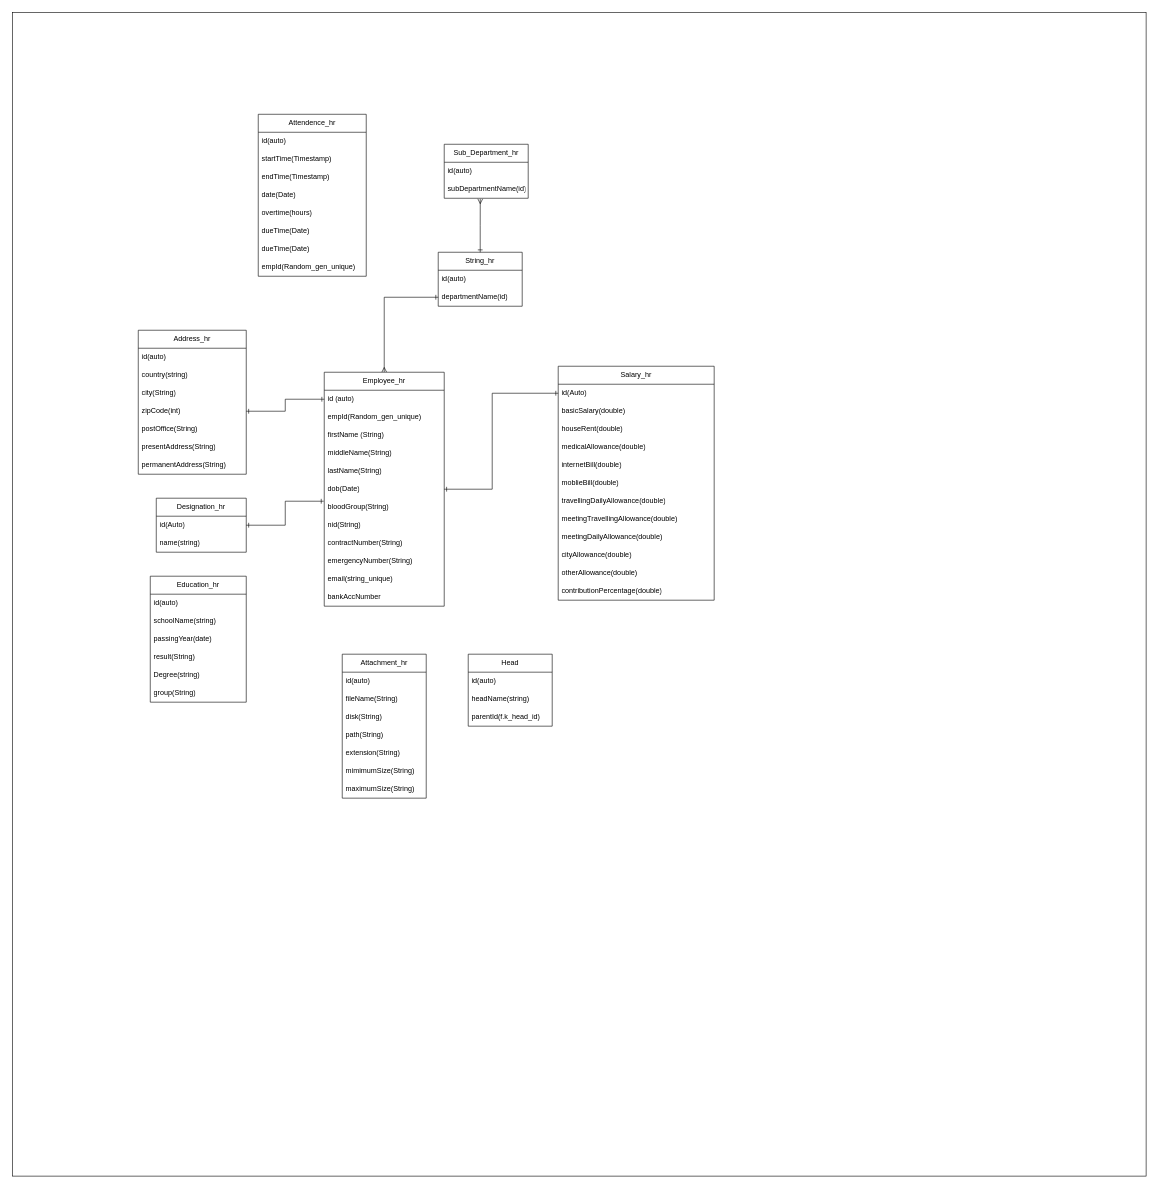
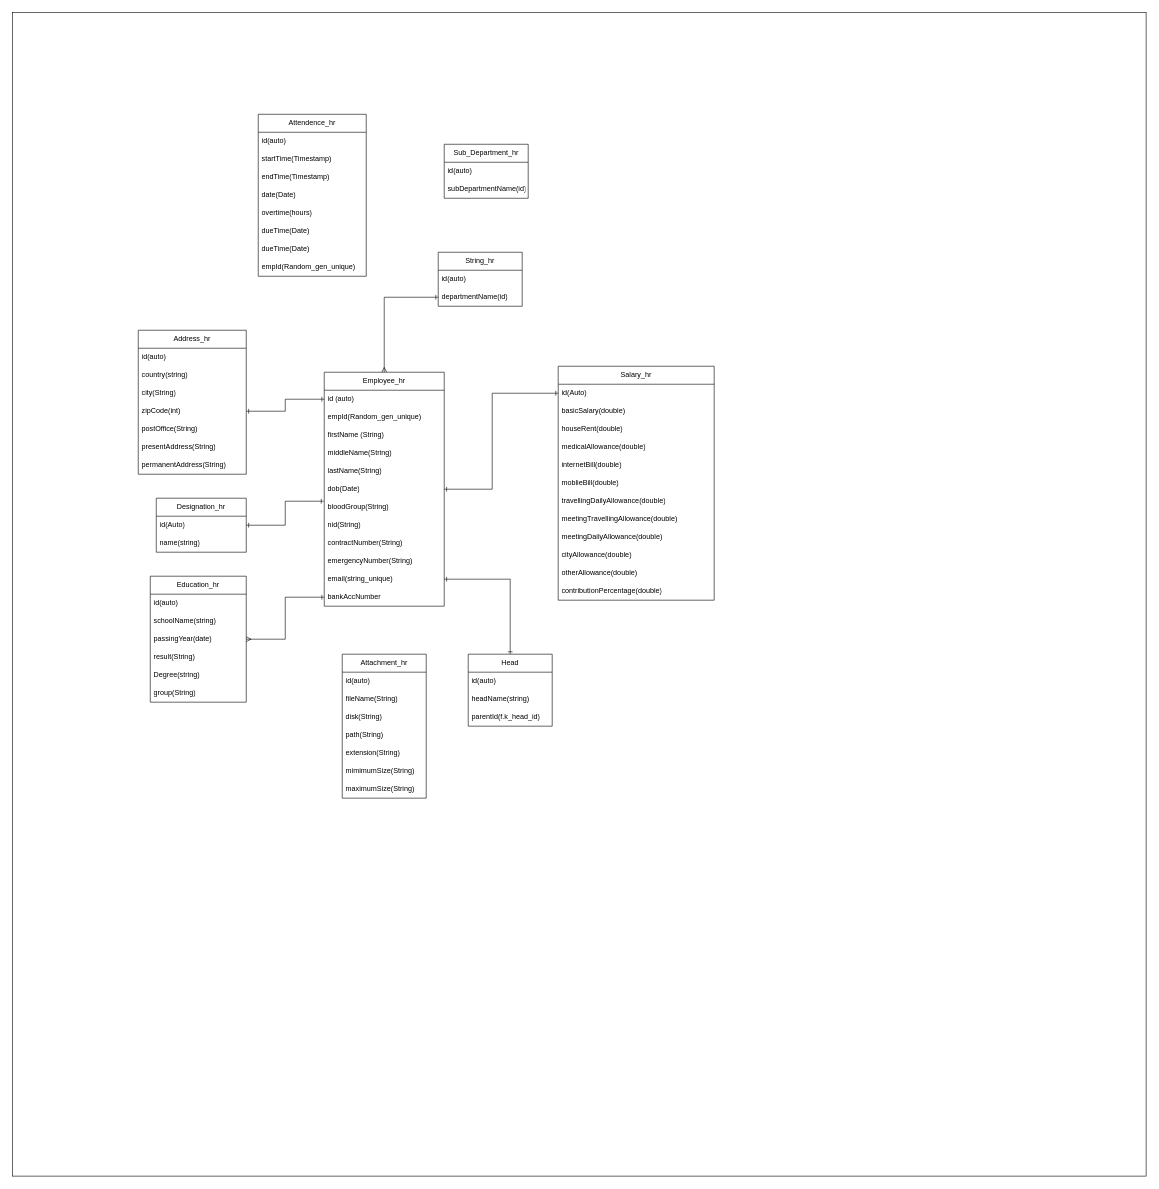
edge "subDepartmentName(id)" -- "String_hr": removed
edge "email(string_unique)" -- "Head": added
edge "bankAccNumber" -- "Education_hr": added
